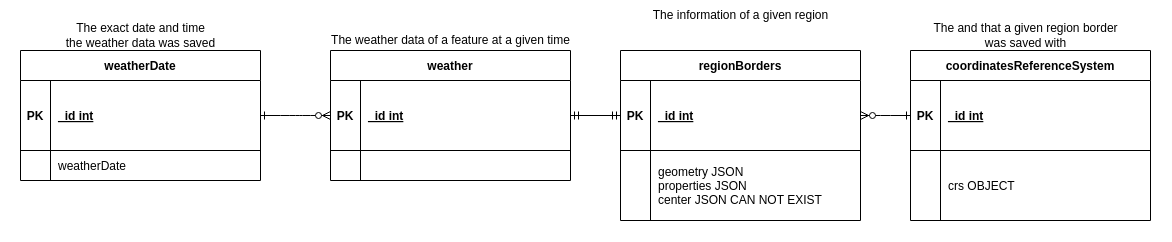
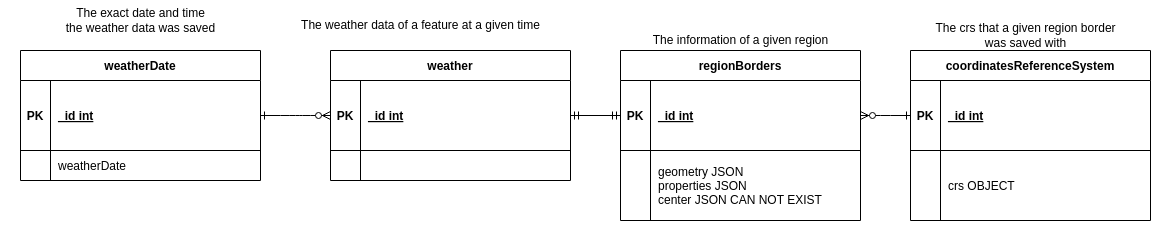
node "The information of a given region": moved (741, 16) -> (741, 41)
node "The exact date and time the weather data was saved": moved (141, 36) -> (141, 21)
node "The and that a given region border was saved with": label "The and that a given region border was saved with" -> "The crs that a given region border was saved with"
node "The weather data of a feature at a given time": moved (451, 41) -> (421, 26)
